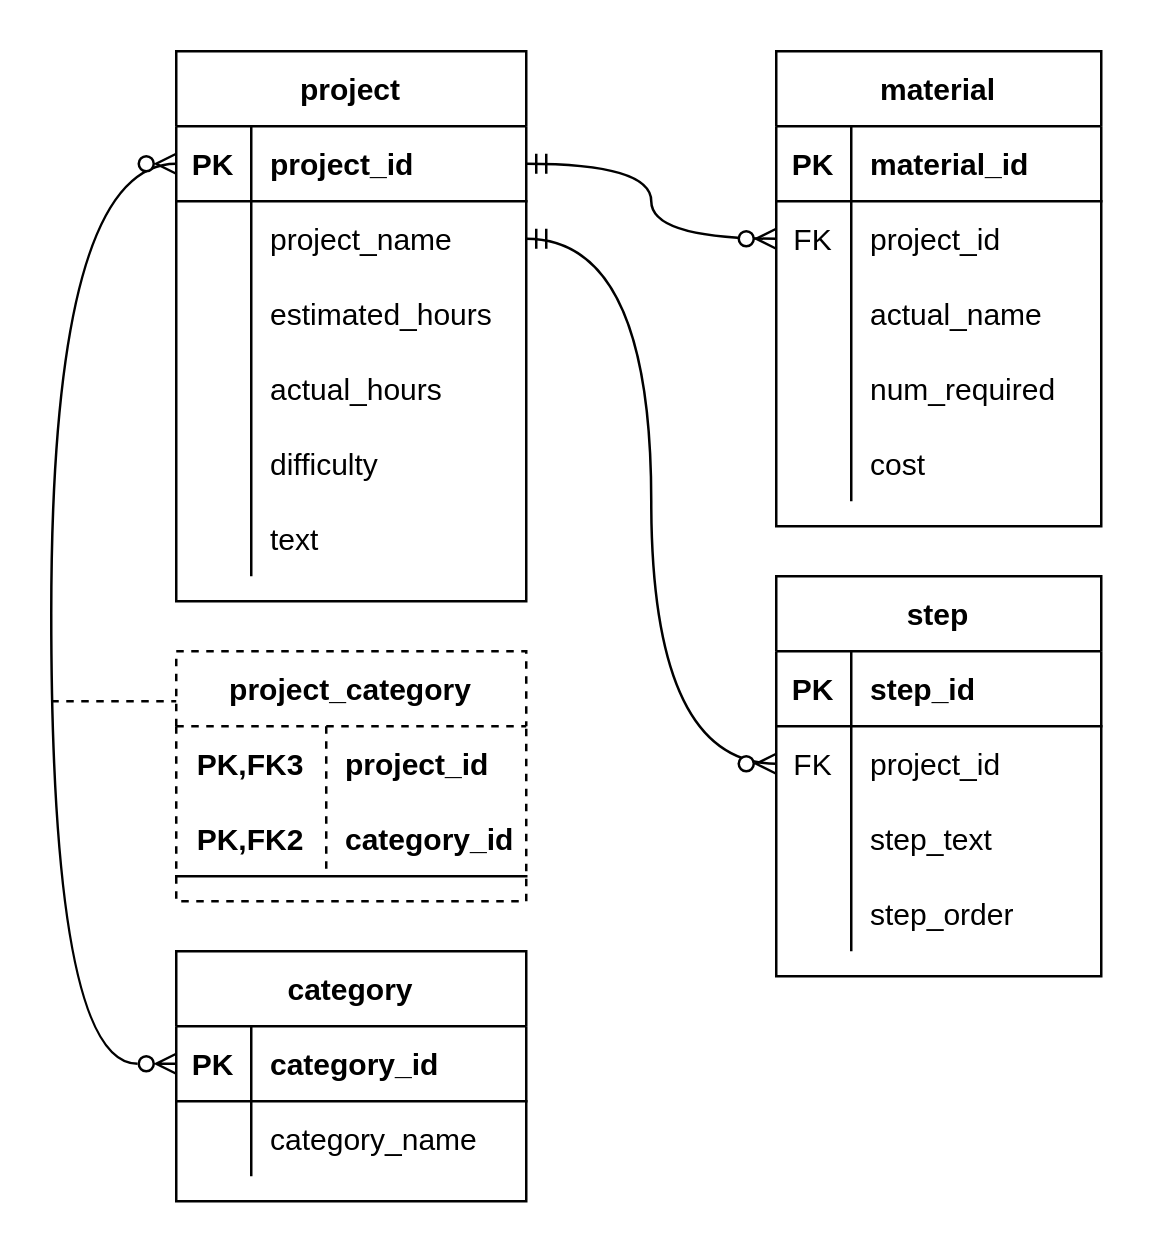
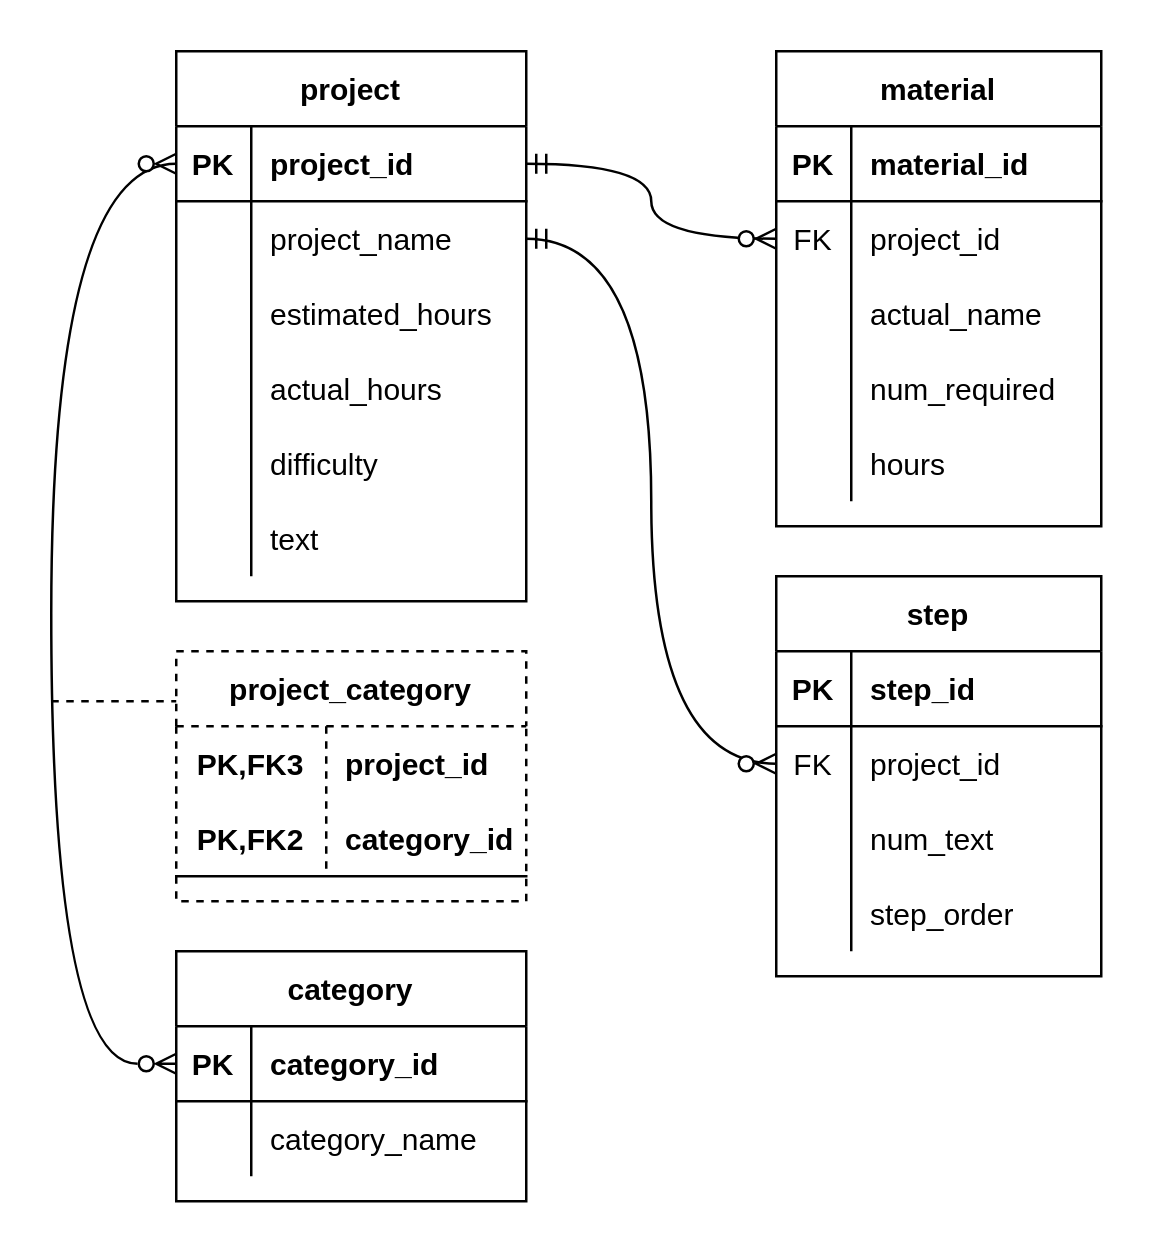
node "cost": label "cost" -> "hours"
node "step_text": label "step_text" -> "num_text"
